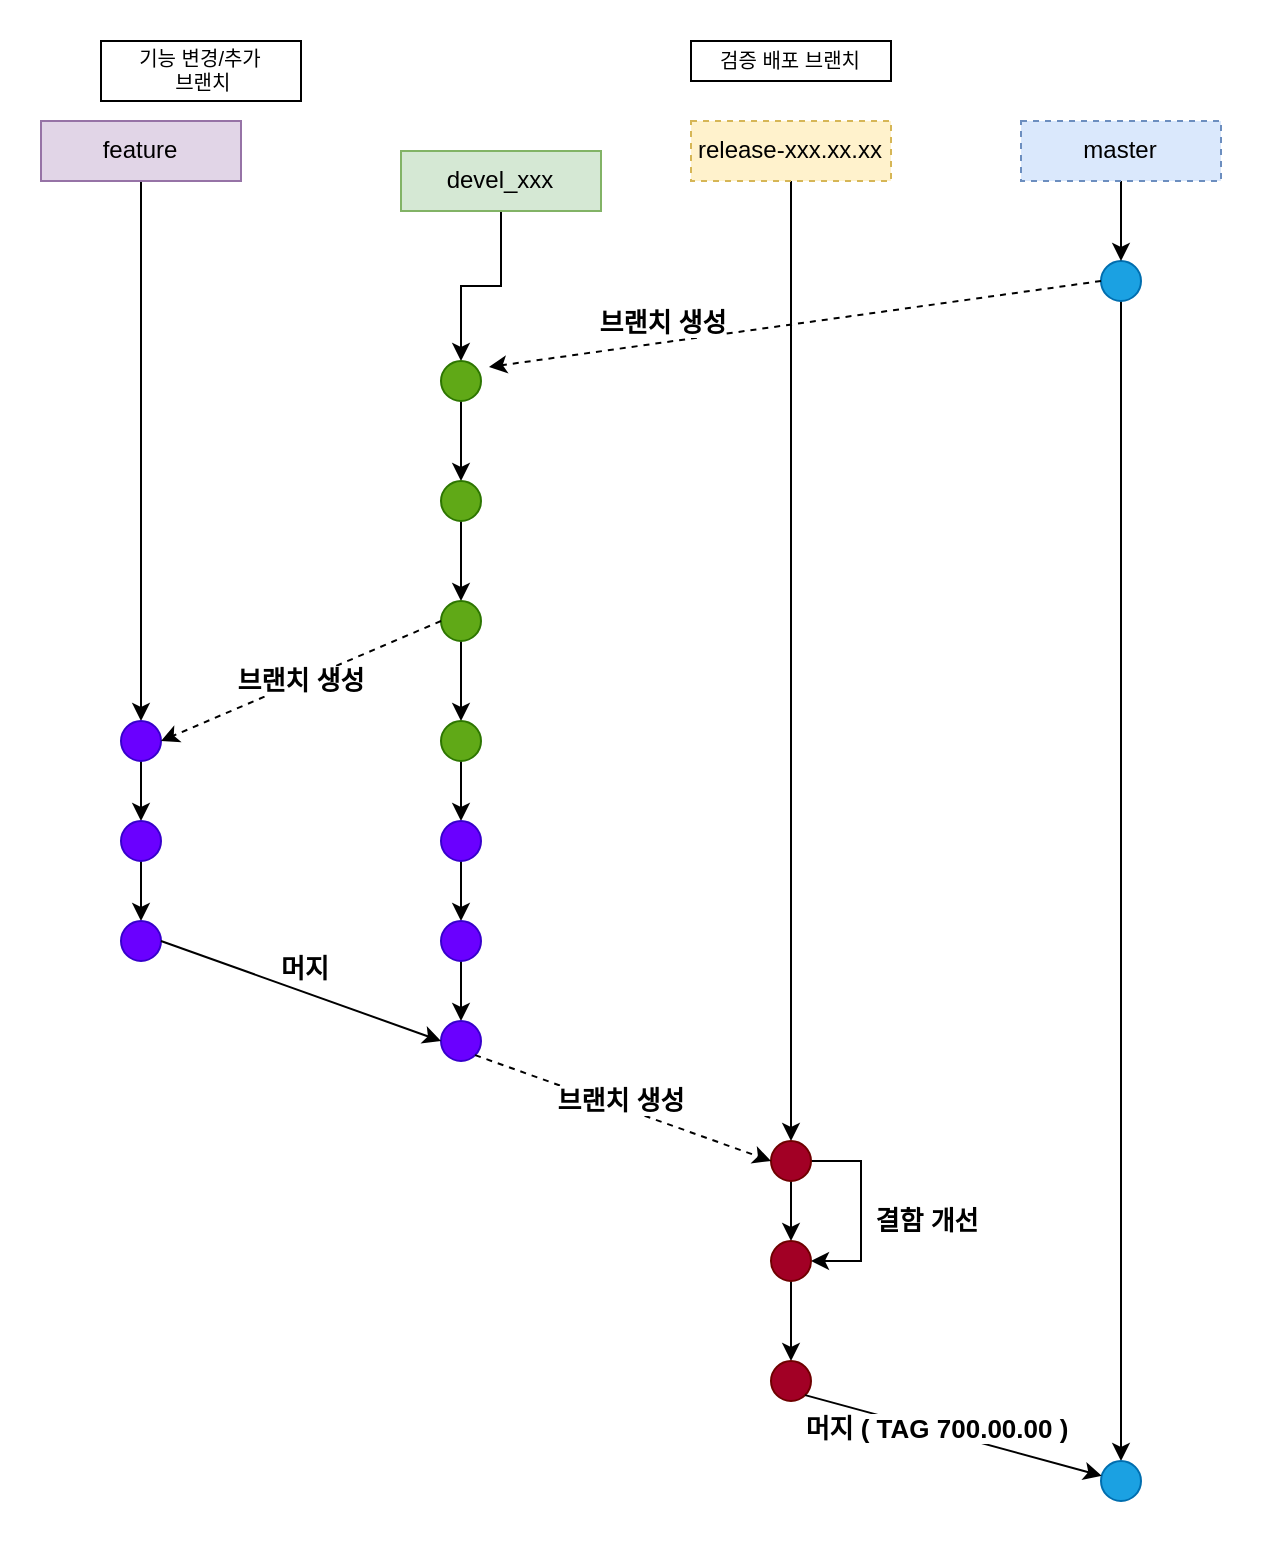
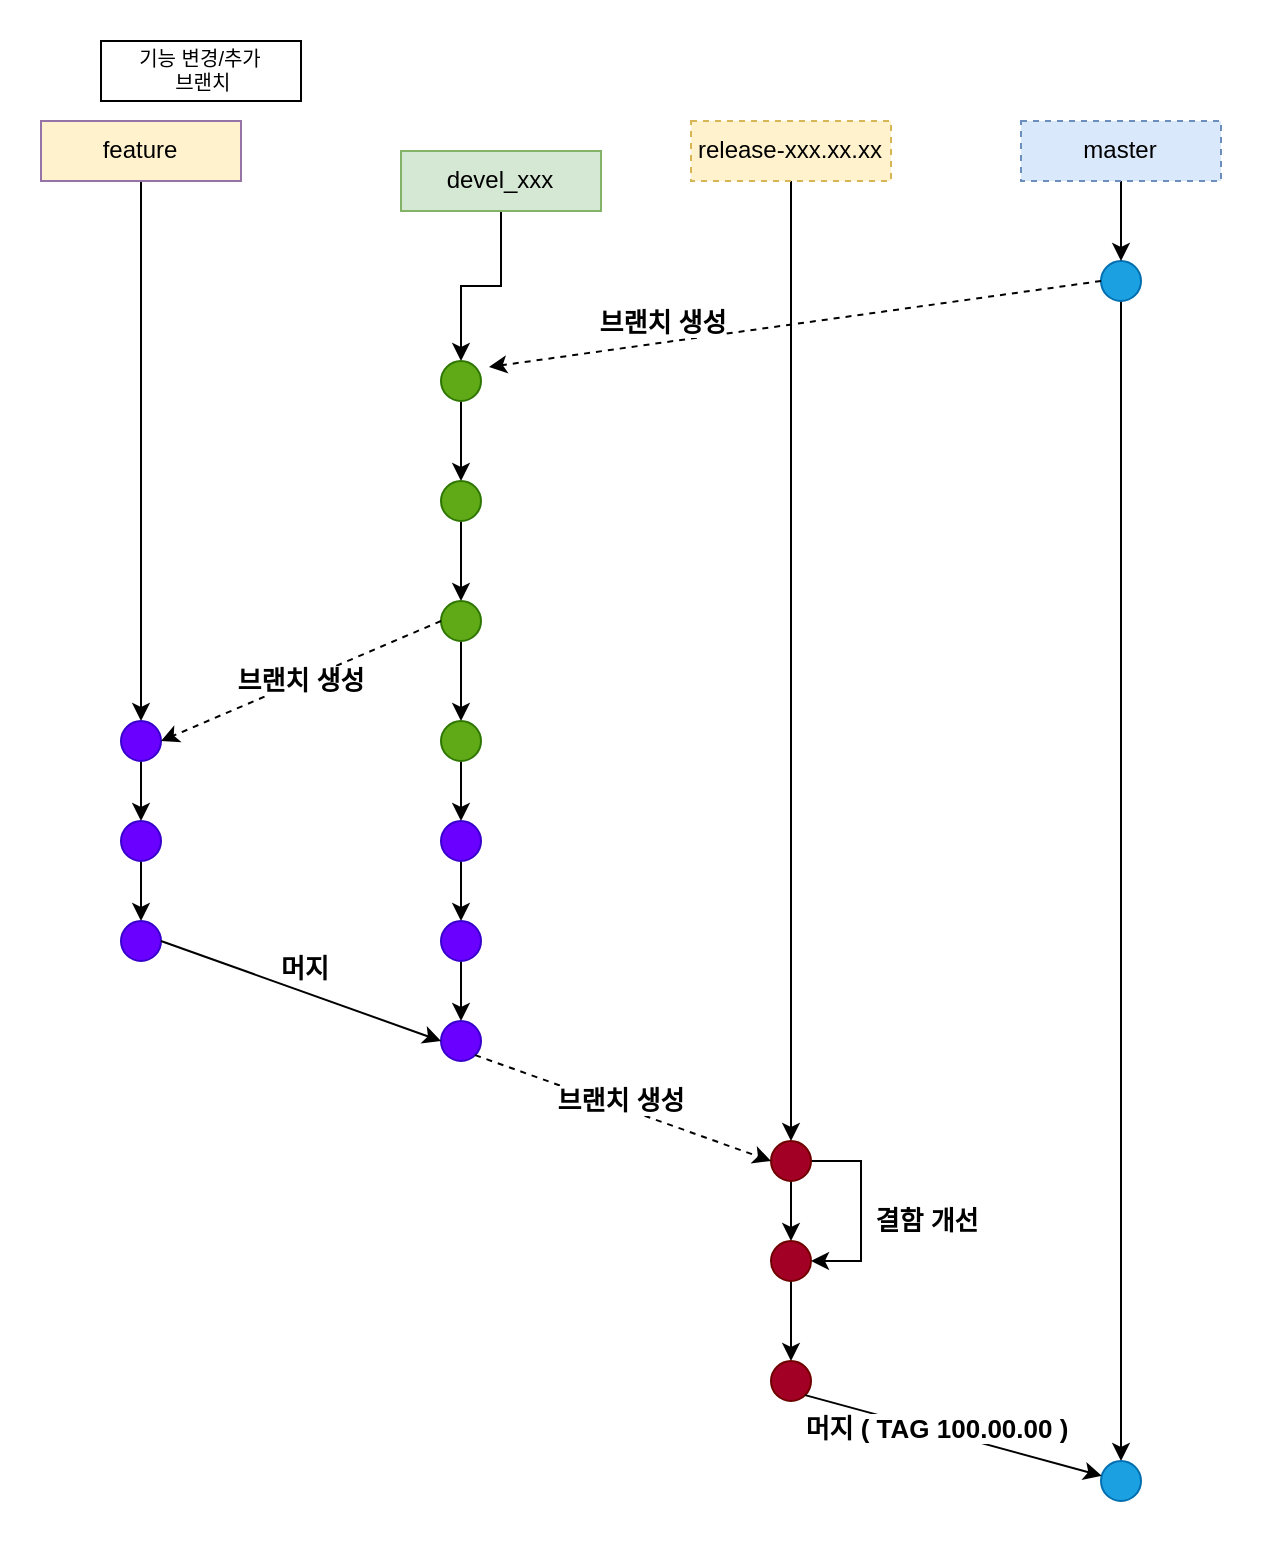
node "검증 배포 브랜치": removed
node "feature": fillcolor #e1d5e7 -> #fff2cc
node "머지 ( TAG 700.00.00 )": label "머지 ( TAG 700.00.00 )" -> "머지 ( TAG 100.00.00 )"
